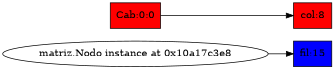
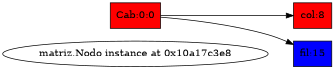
edge "matriz.Nodo instance at 0x10a17c3e8" -> "fil:15": now "Cab:0:0" -> "fil:15"
